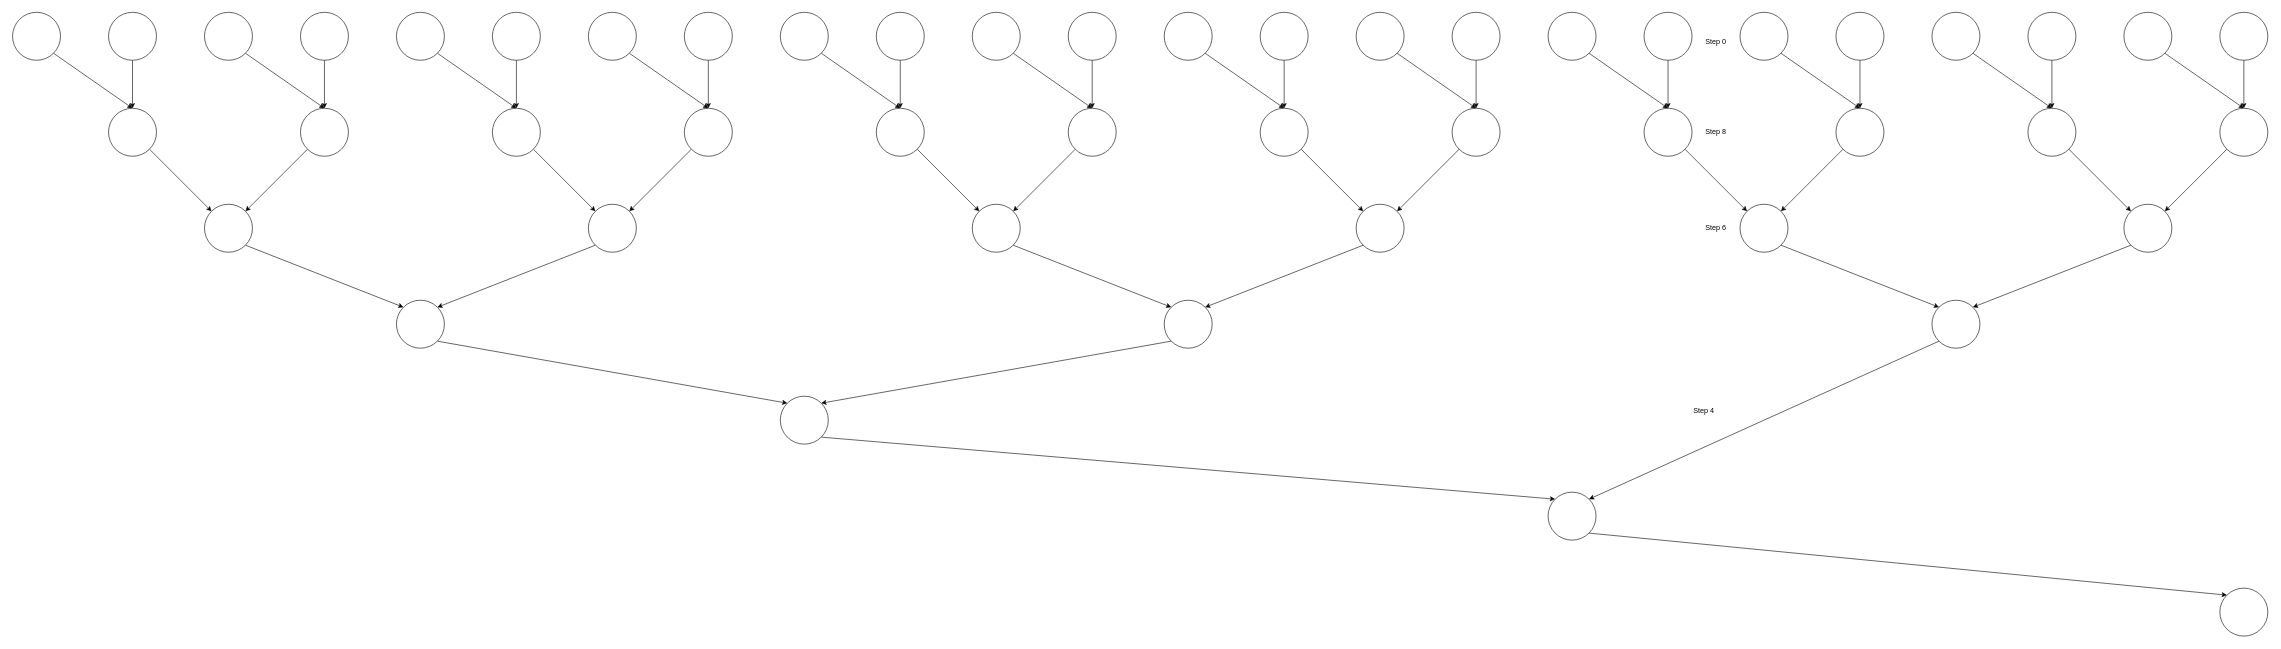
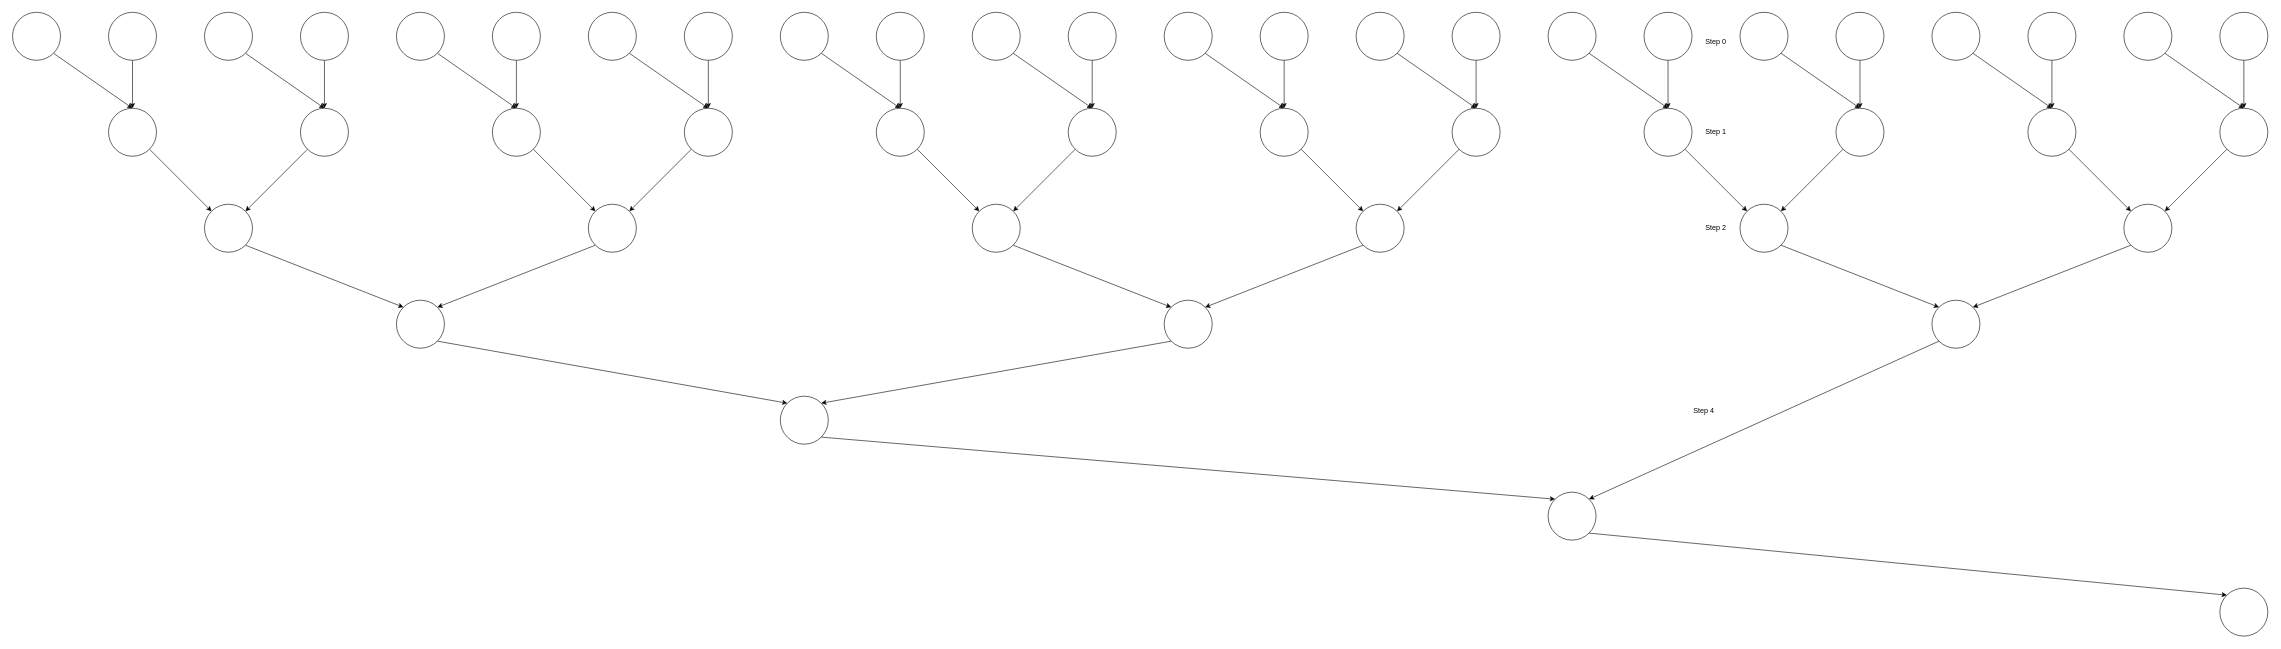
node "Step 8": label "Step 8" -> "Step 1"
node "Step 6": label "Step 6" -> "Step 2"
